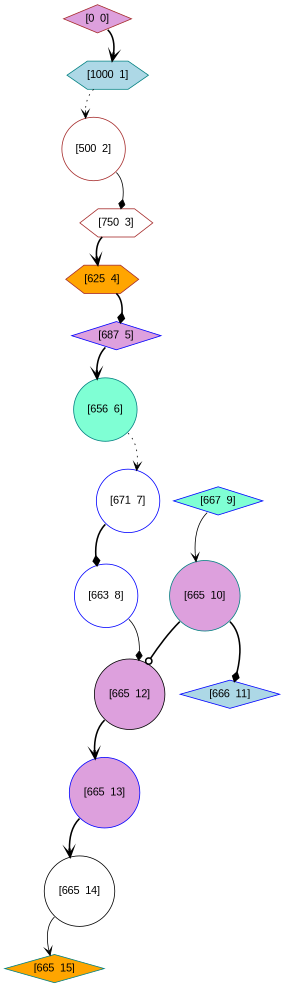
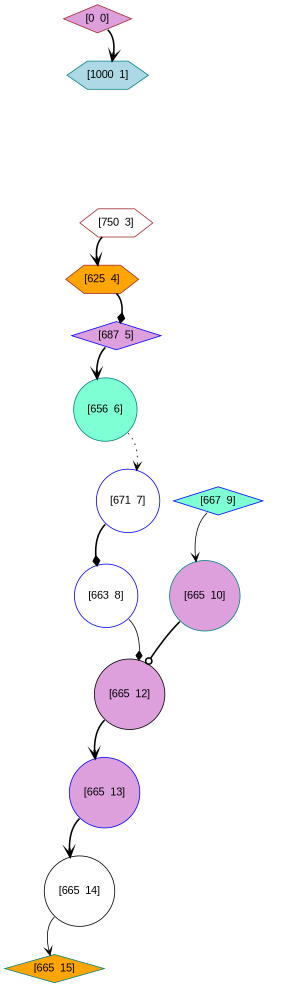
node "[500  2]": removed
node "[666  11]": removed
